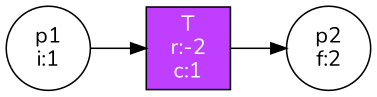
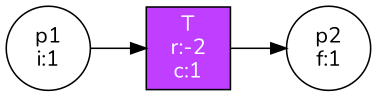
node "p2": text "f:2" -> "f:1"
